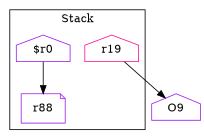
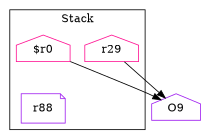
node "$r0": color purple -> deeppink
node "r19": label "r19" -> "r29"
edge "$r0" -> "r88": now "$r0" -> "O9"
